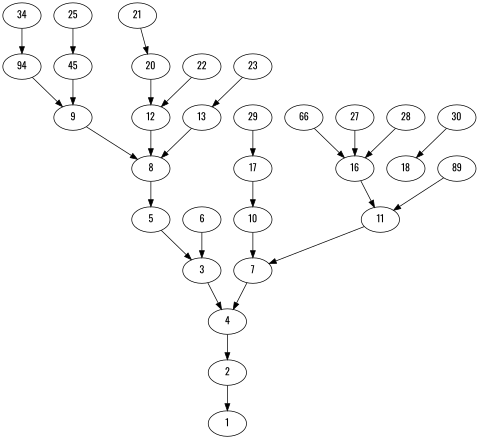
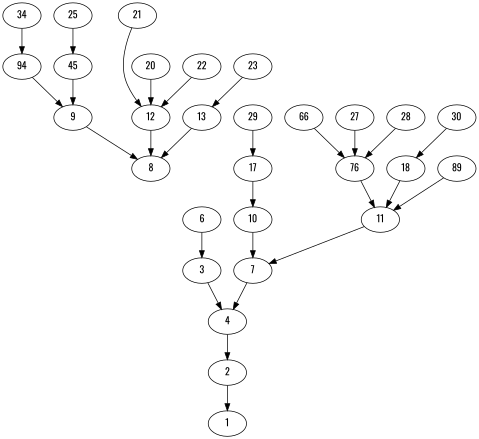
edge "21" -> "20": now "21" -> "12"
node "16": label "16" -> "76"
edge "18" -> "11": added
node "5": removed
